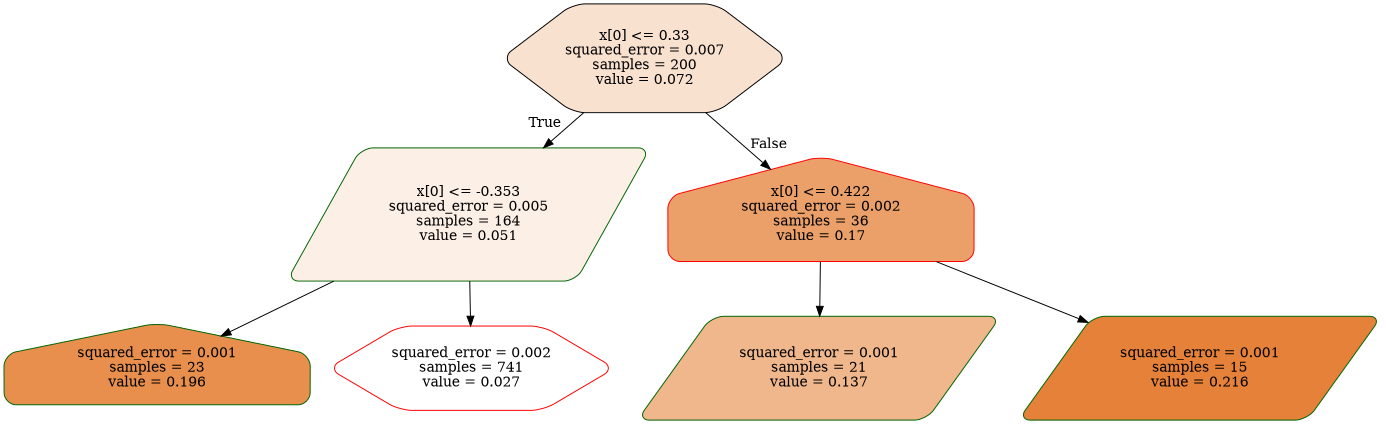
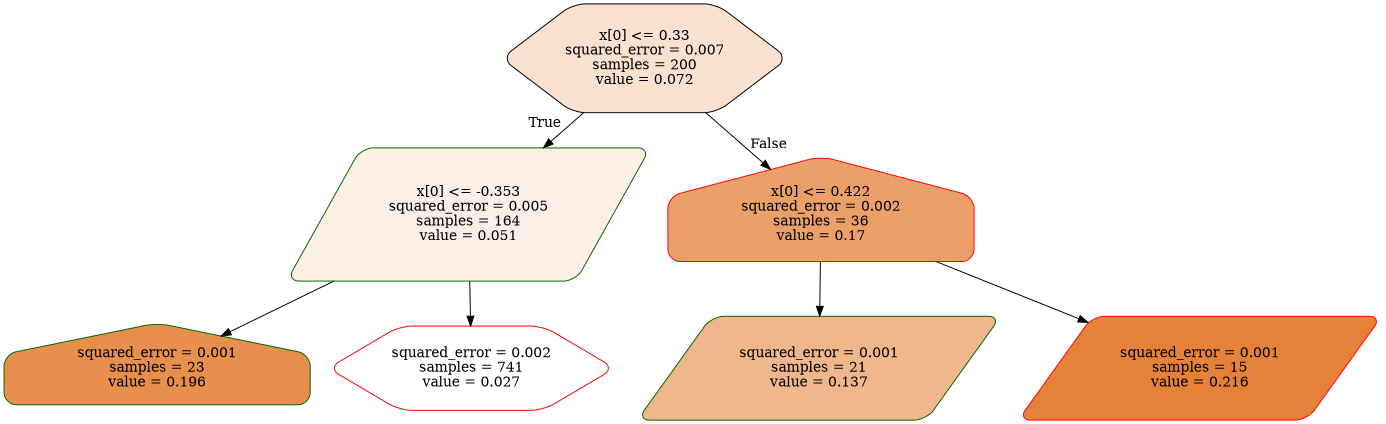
node "squared_error = 0.001 samples = 15 value = 0.216": color darkgreen -> red
